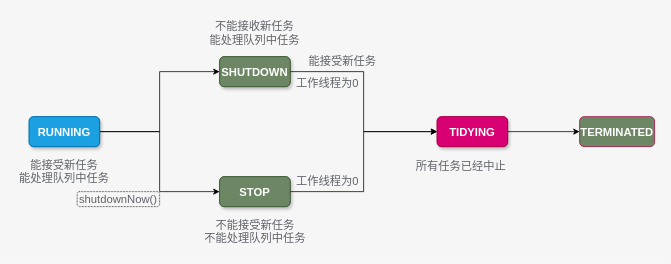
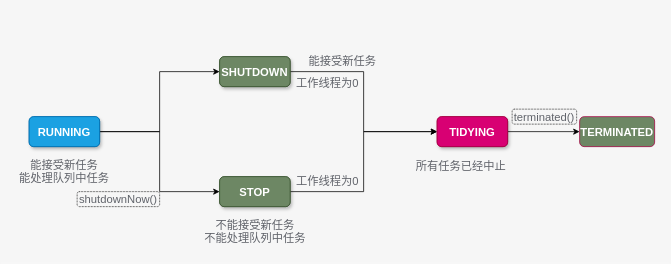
node "不能接收新任务 能处理队列中任务": removed
node "terminated()": added
